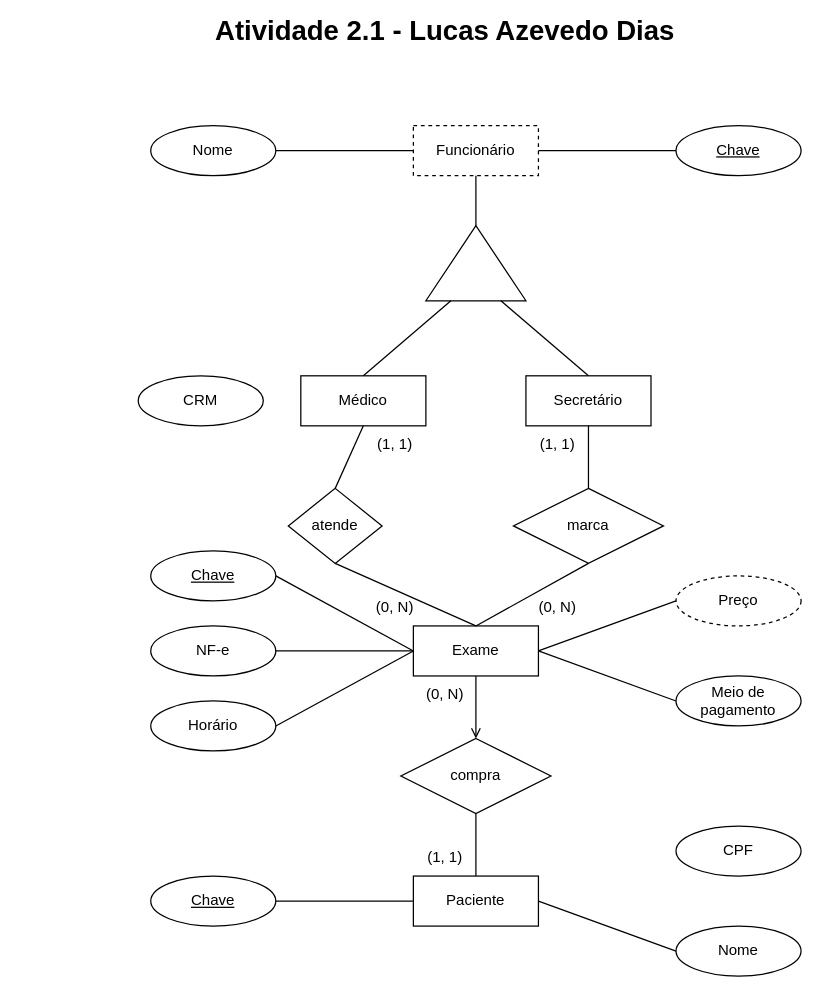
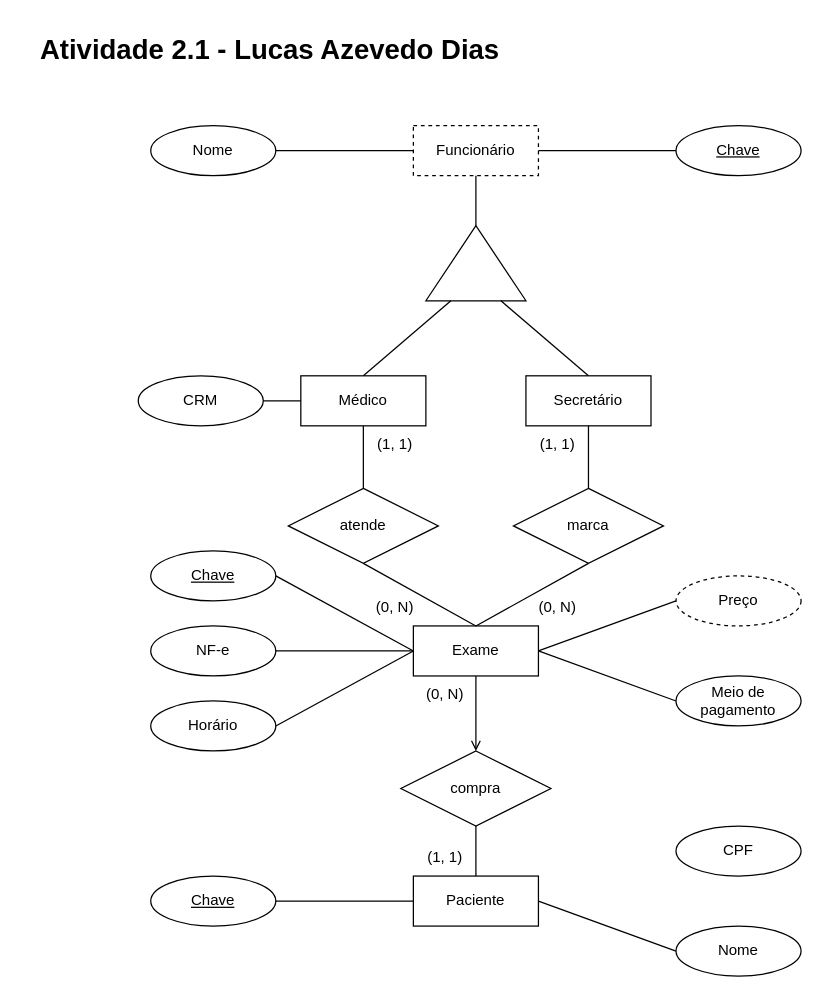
node "Atividade 2.1 - Lucas Azevedo Dias": moved (444, 32) -> (269, 51)
edge "CRM" -- "Médico": added
node "atende": size 94x75 -> 150x75
node "compra": moved (476, 776) -> (476, 788)
